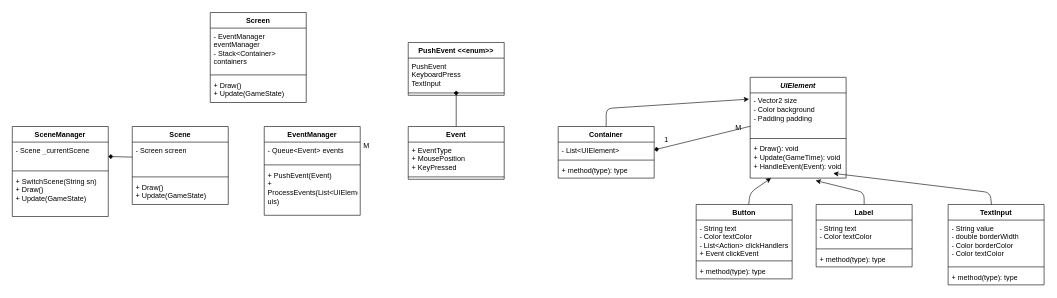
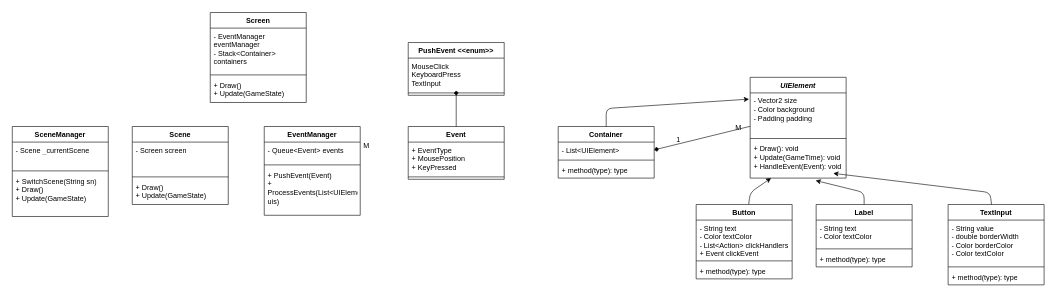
node "PushEvent KeyboardPress TextInput": label "PushEvent KeyboardPress TextInput" -> "MouseClick KeyboardPress TextInput"
node "1": moved (666, 140) -> (678, 140)
edge "- Screen screen" -> "- Scene _currentScene": removed
